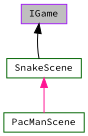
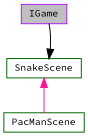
edge "SnakeScene" -> "IGame": reversed
